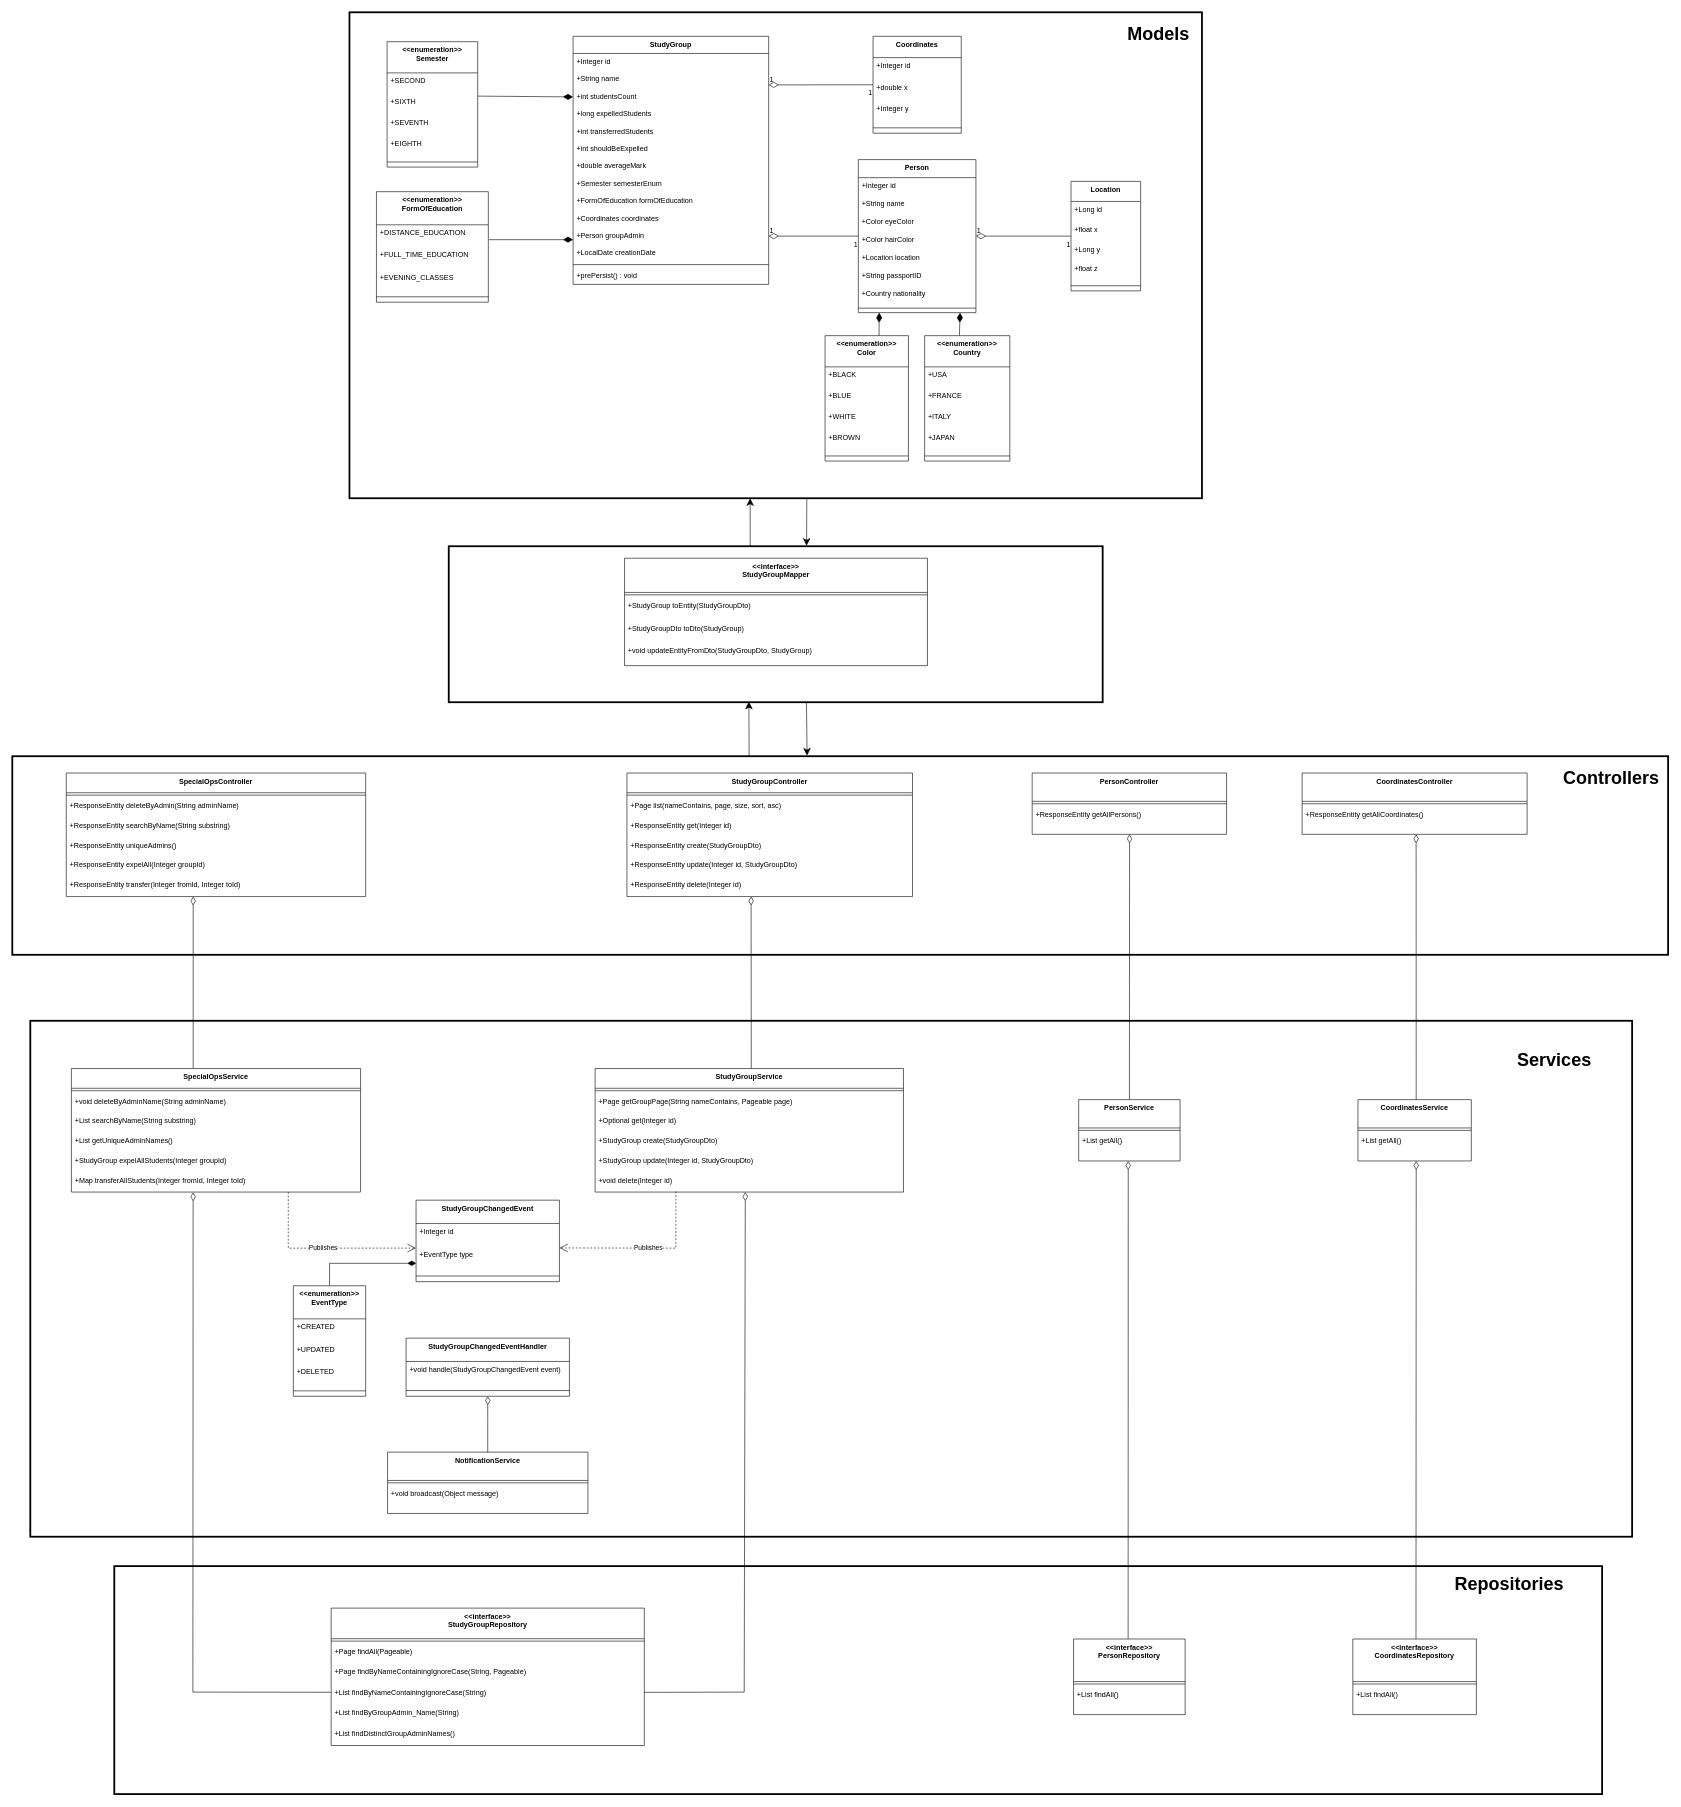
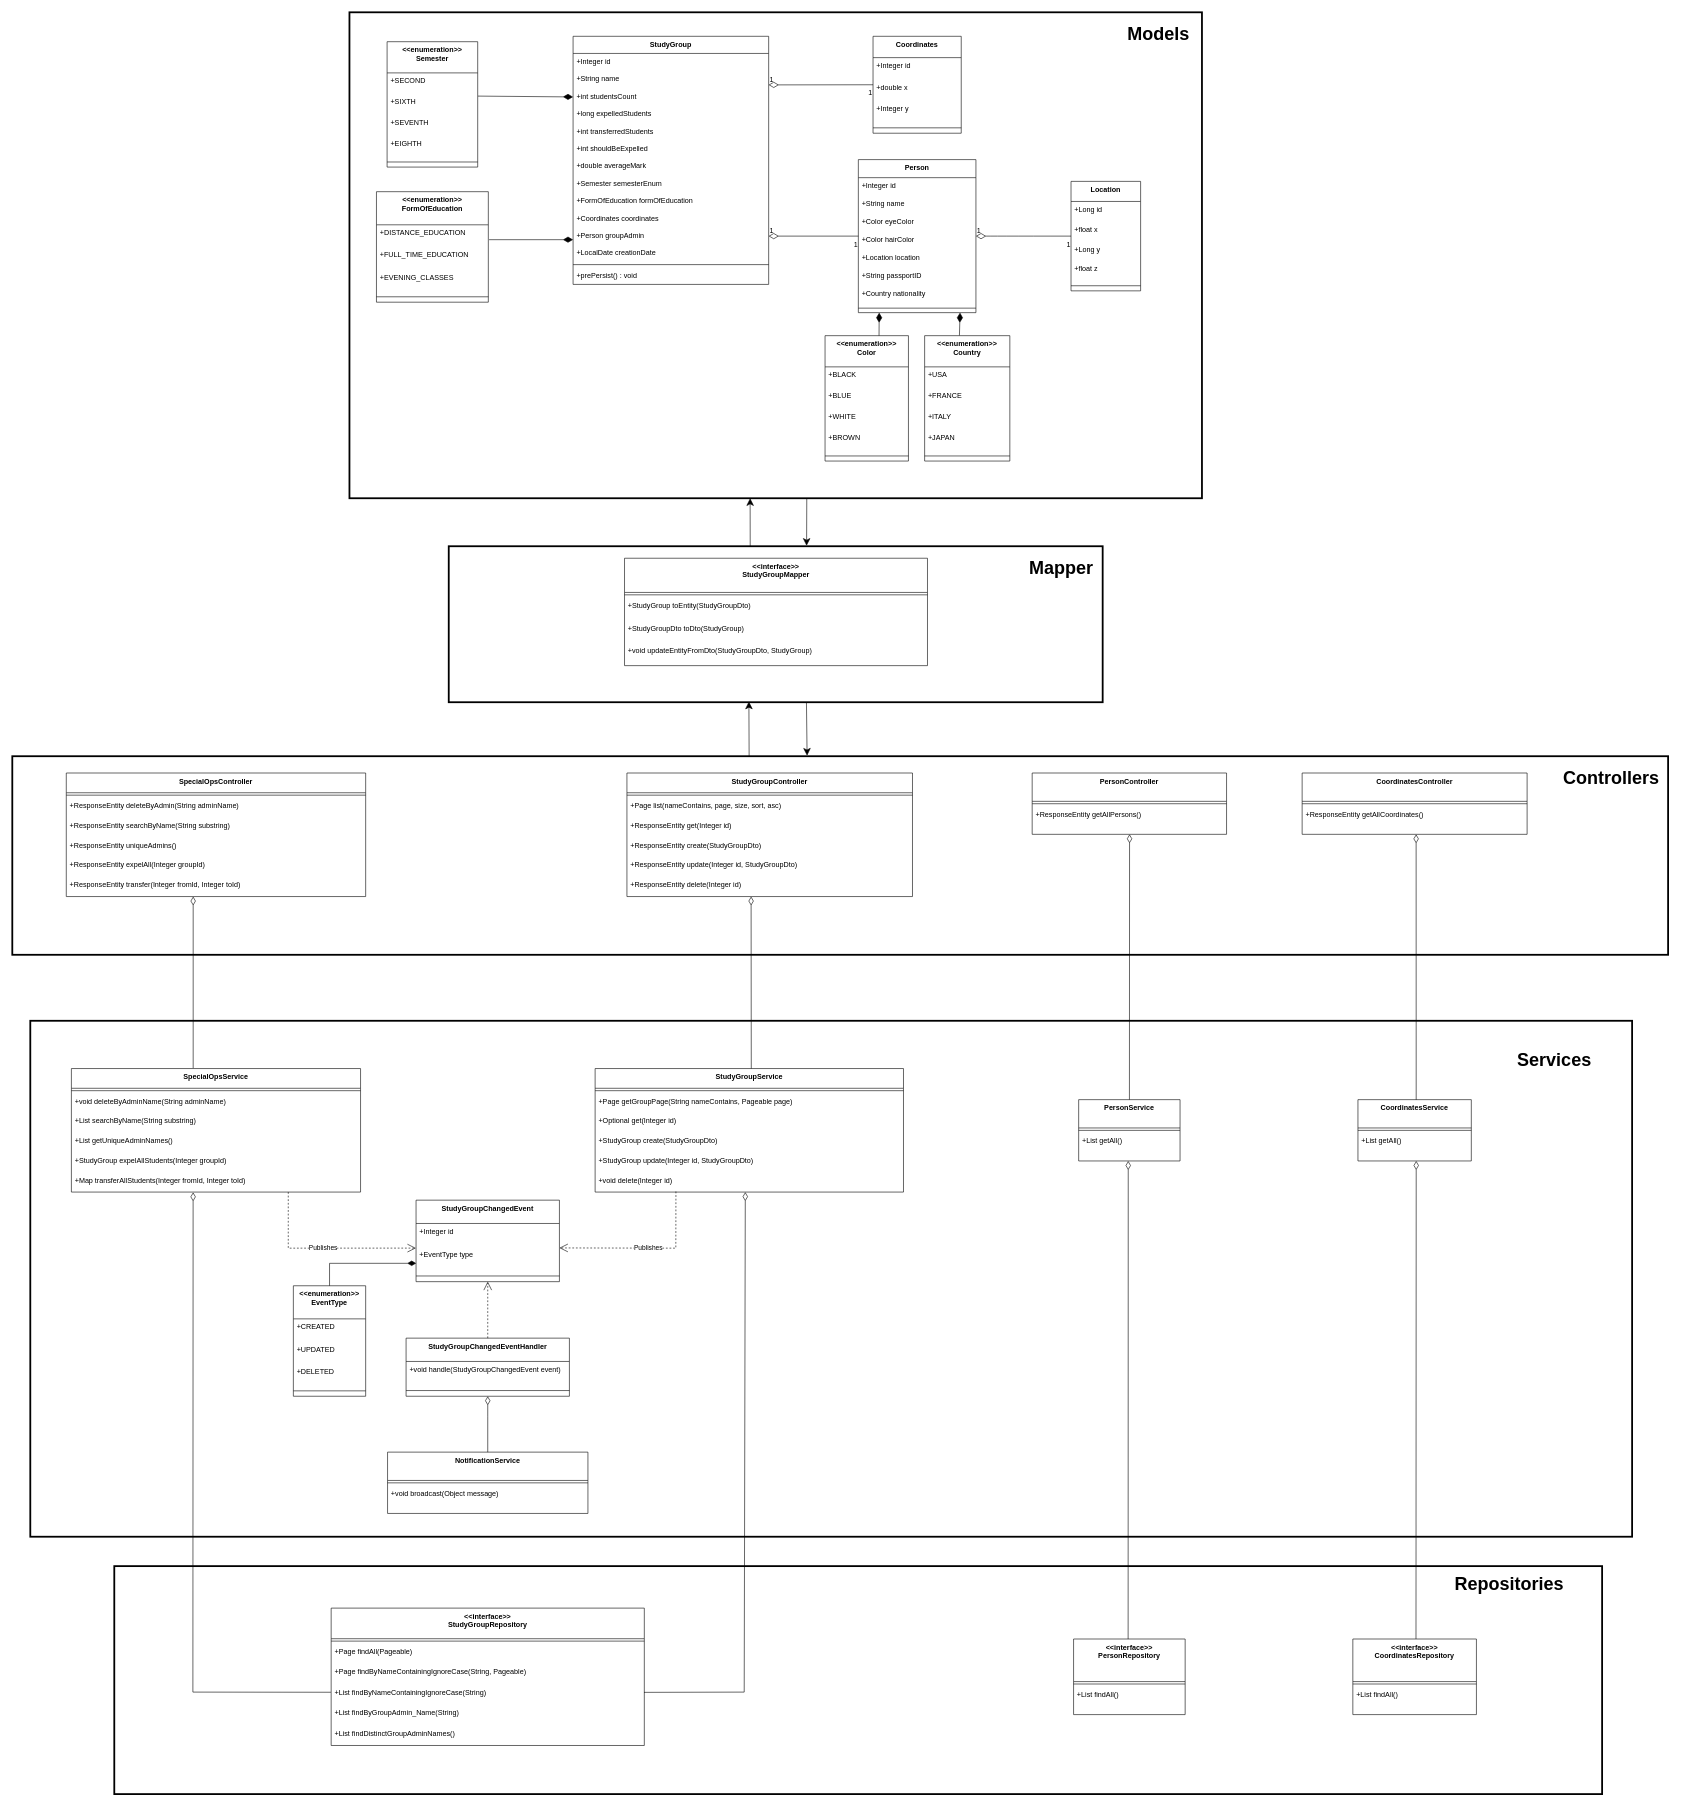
node "Mapper": added
edge "StudyGroupChangedEventHandler" -> "StudyGroupChangedEvent": added
